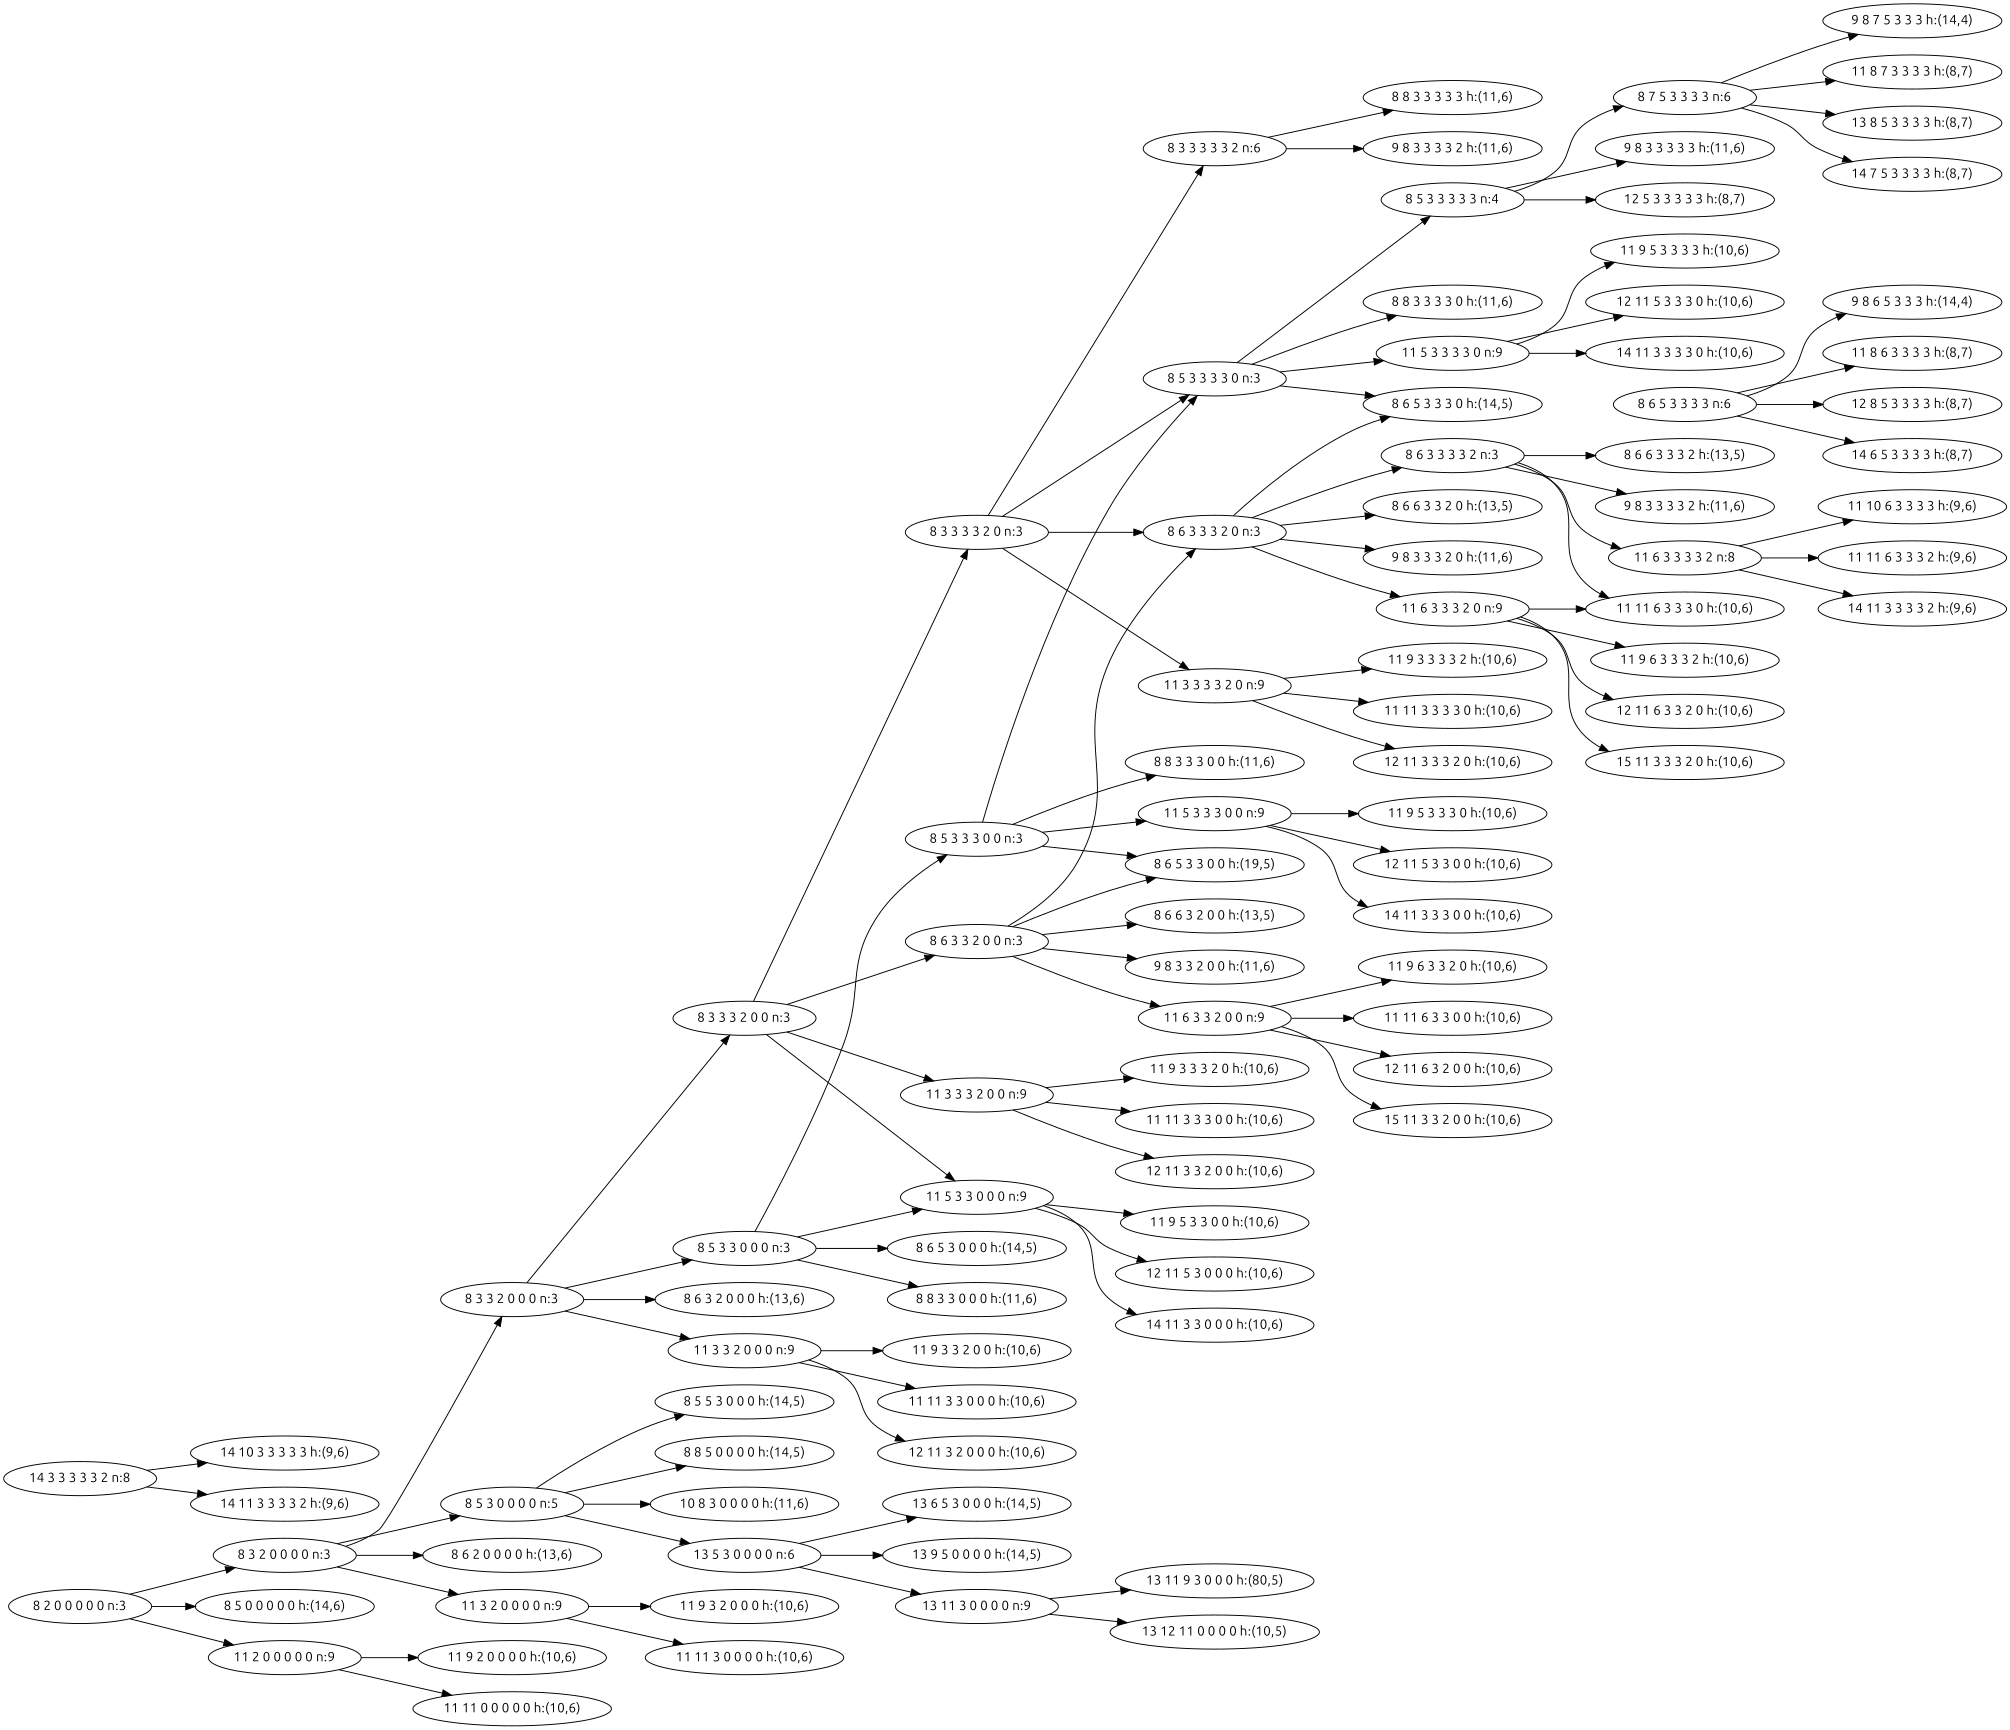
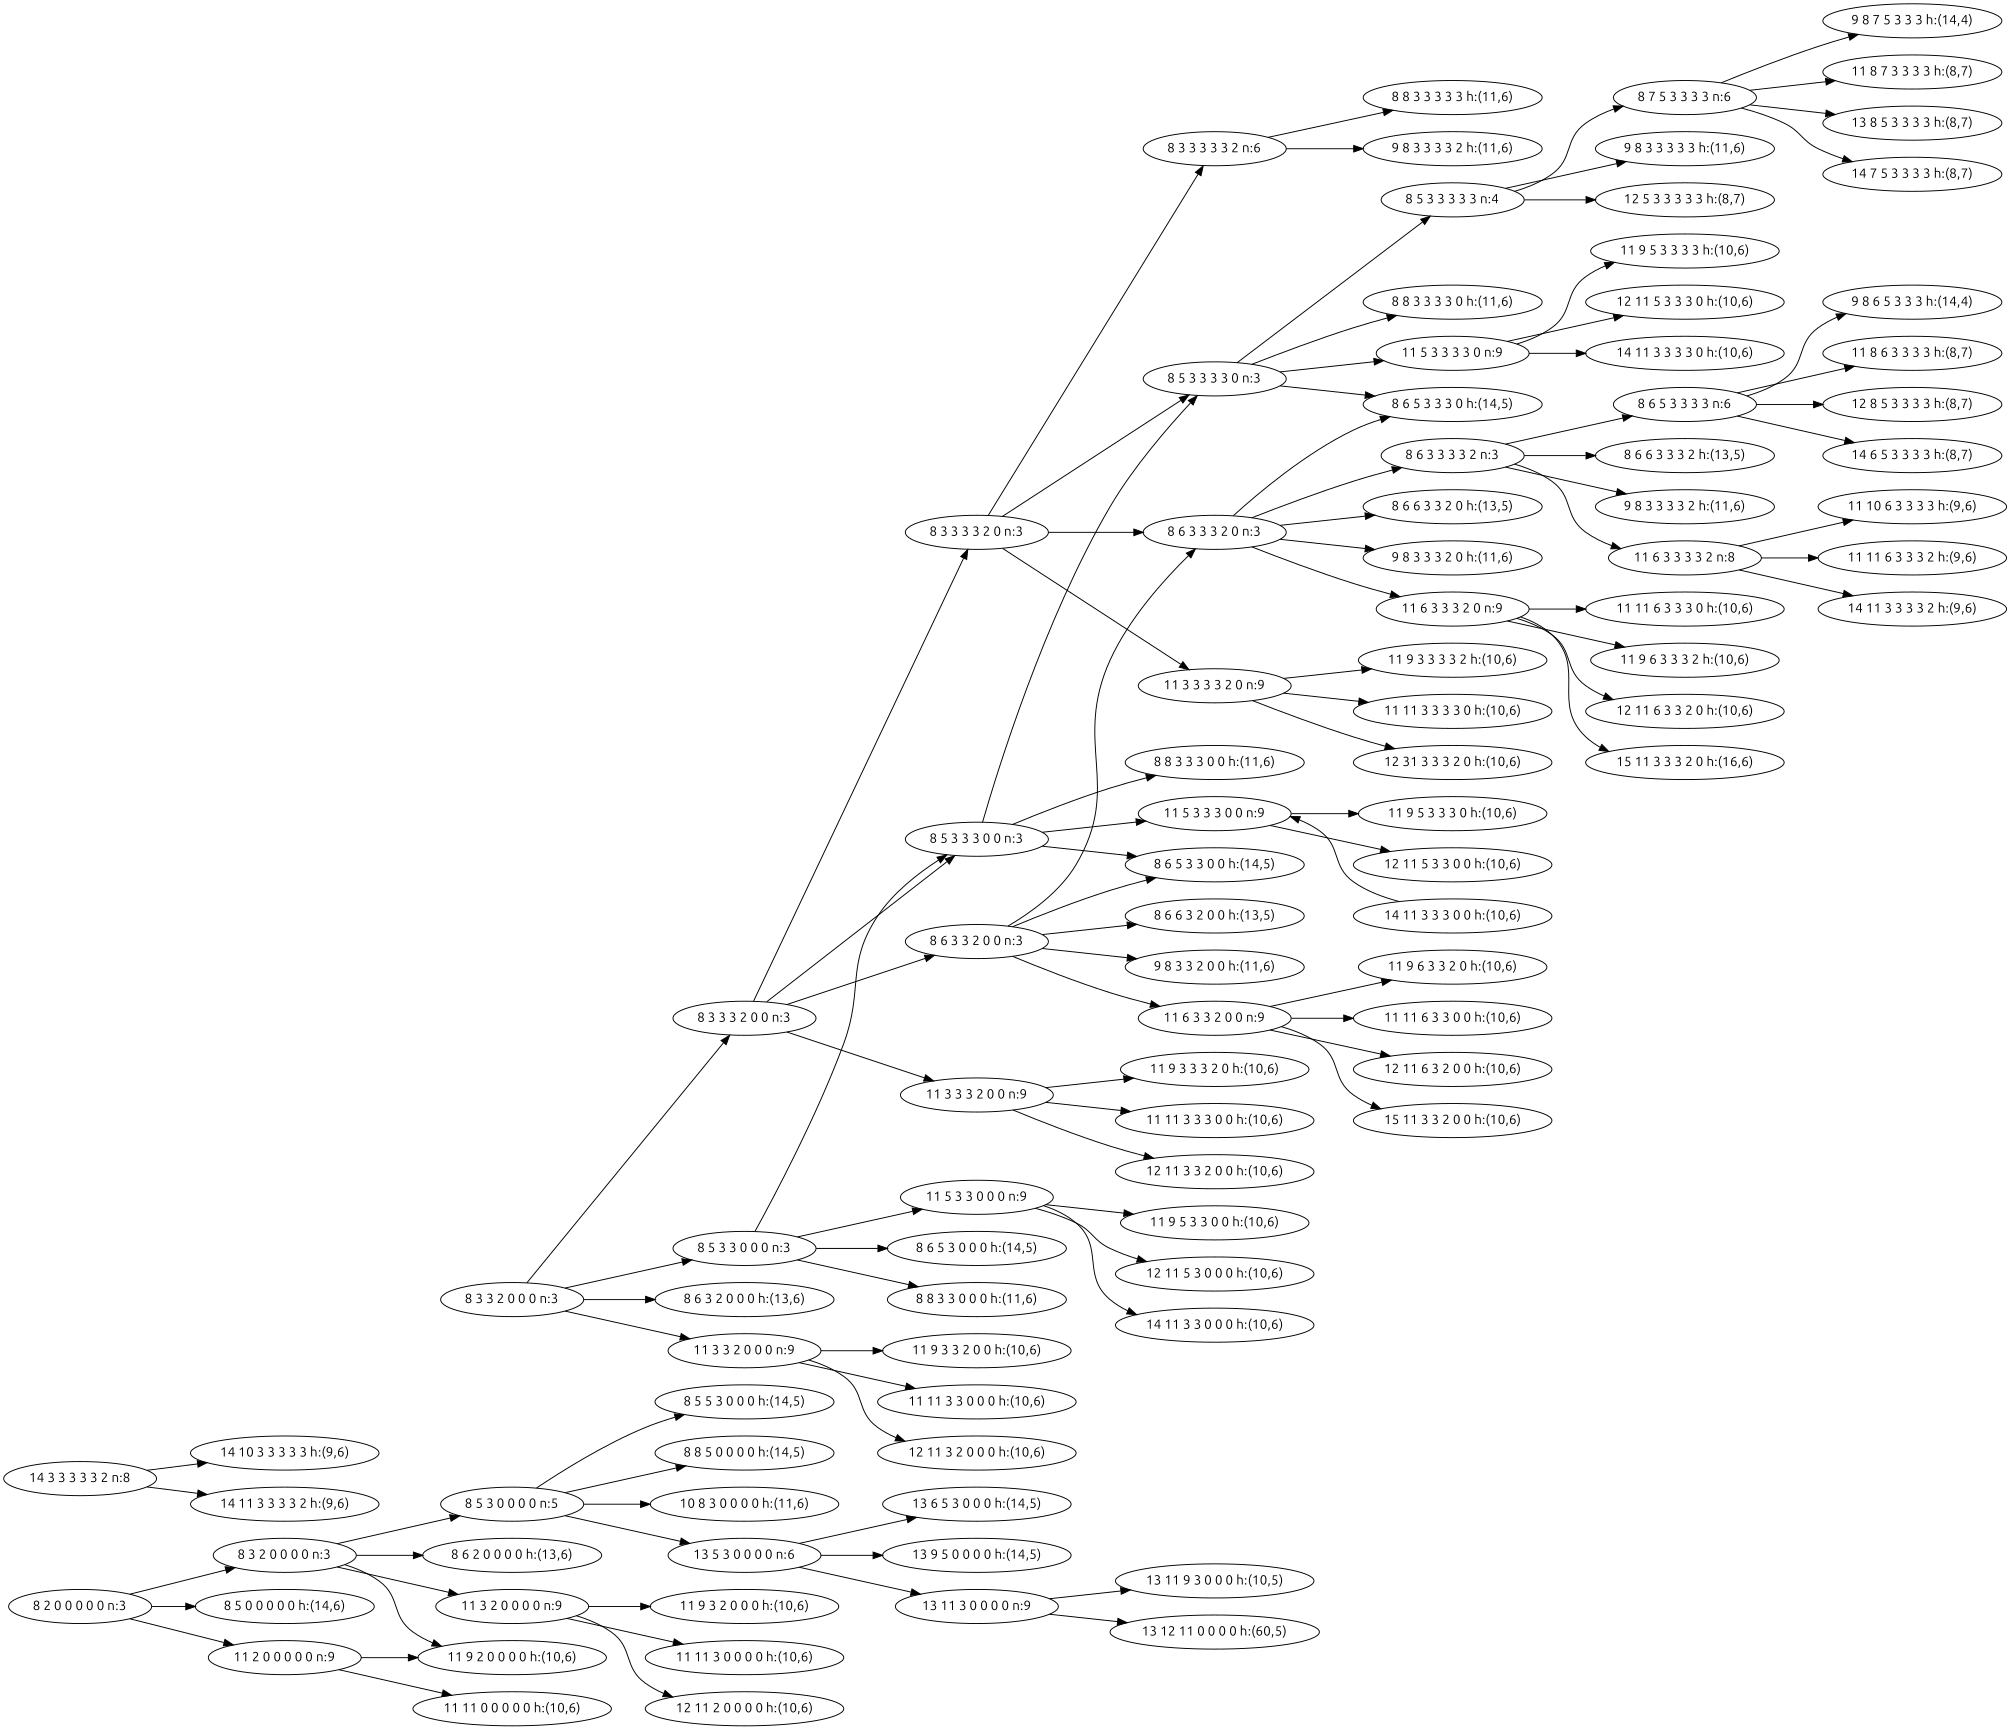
edge "8 6 3 3 3 3 2 n:3" -> "11 11 6 3 3 3 0 h:(10,6)": now "8 6 3 3 3 3 2 n:3" -> "8 6 5 3 3 3 3 n:6"
node "12 11 3 3 3 2 0 h:(10,6)": label "12 11 3 3 3 2 0 h:(10,6)" -> "12 31 3 3 3 2 0 h:(10,6)"
node "15 11 3 3 3 2 0 h:(10,6)": label "15 11 3 3 3 2 0 h:(10,6)" -> "15 11 3 3 3 2 0 h:(16,6)"
edge "11 5 3 3 3 0 0 n:9" -> "14 11 3 3 3 0 0 h:(10,6)": reversed
node "8 6 5 3 3 0 0 h:(19,5)": label "8 6 5 3 3 0 0 h:(19,5)" -> "8 6 5 3 3 0 0 h:(14,5)"
edge "8 3 3 3 2 0 0 n:3" -> "11 5 3 3 0 0 0 n:9": now "8 3 3 3 2 0 0 n:3" -> "8 5 3 3 3 0 0 n:3"
edge "8 3 2 0 0 0 0 n:3" -> "8 3 3 2 0 0 0 n:3": now "8 3 2 0 0 0 0 n:3" -> "11 9 2 0 0 0 0 h:(10,6)"
node "13 11 9 3 0 0 0 h:(80,5)": label "13 11 9 3 0 0 0 h:(80,5)" -> "13 11 9 3 0 0 0 h:(10,5)"
node "13 12 11 0 0 0 0 h:(10,5)": label "13 12 11 0 0 0 0 h:(10,5)" -> "13 12 11 0 0 0 0 h:(60,5)"
node "12 11 2 0 0 0 0 h:(10,6)": added
